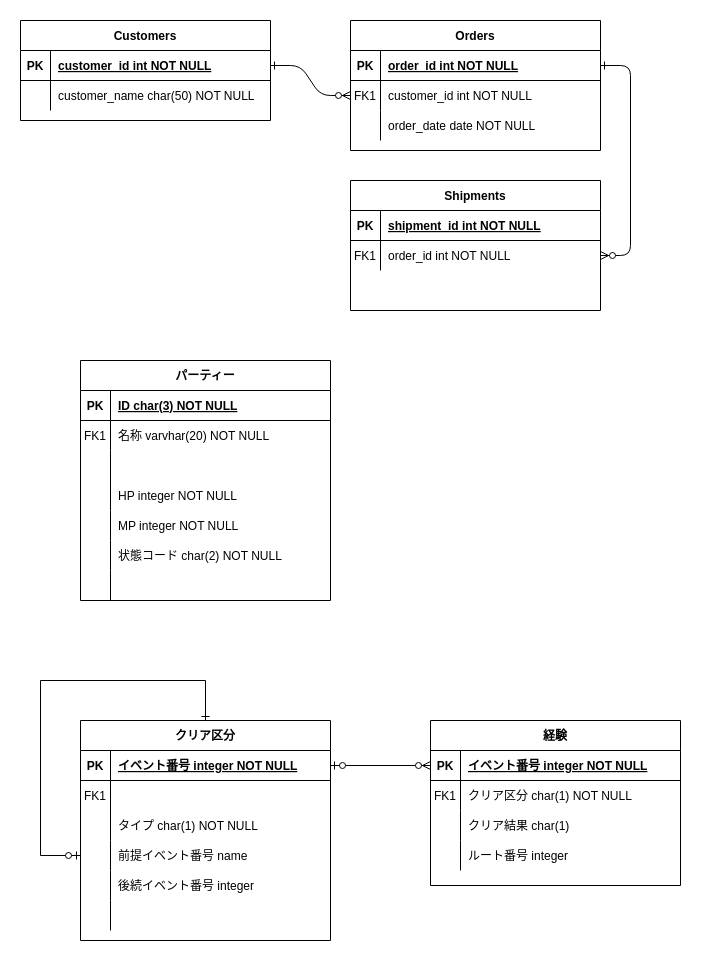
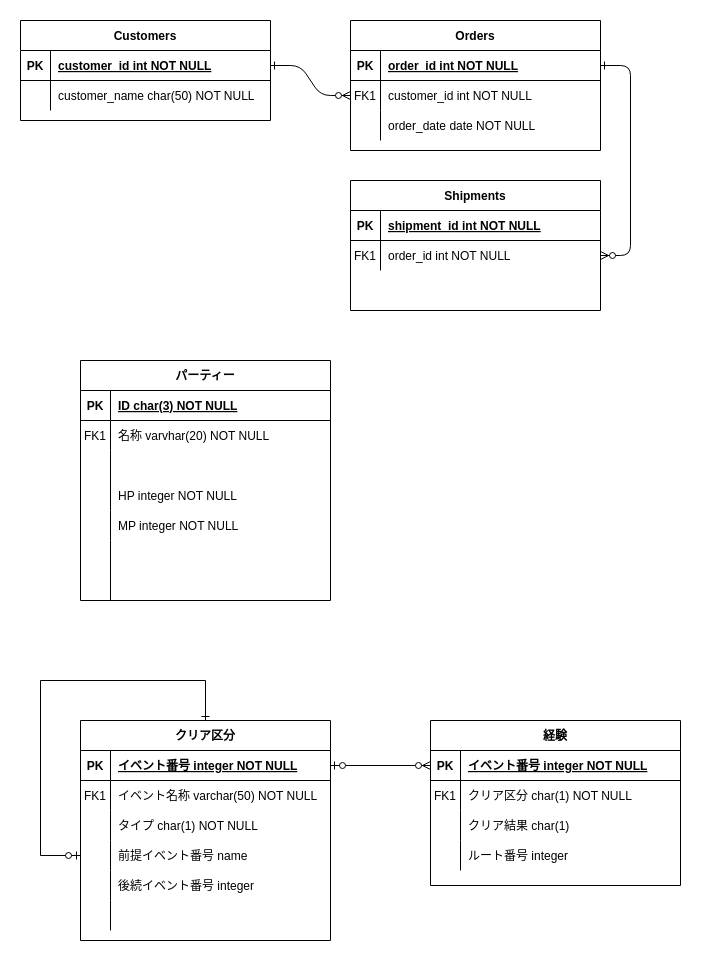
node "状態コード char(2) NOT NULL": removed
node "イベント名称 varchar(50) NOT NULL": added
